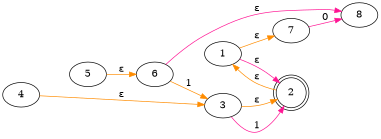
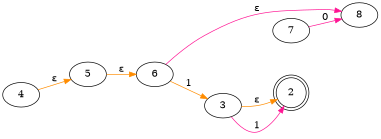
node "1": removed
edge "4" -> "3": now "4" -> "5"
